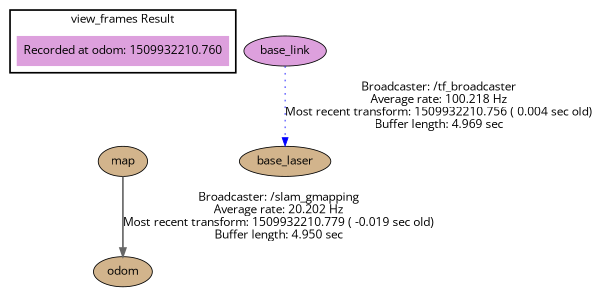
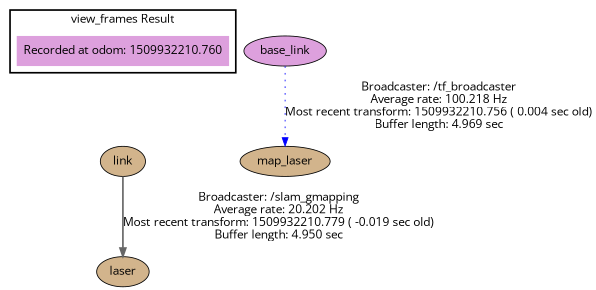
node "map": label "map" -> "link"
node "base_laser": label "base_laser" -> "map_laser"
node "odom": label "odom" -> "laser"
